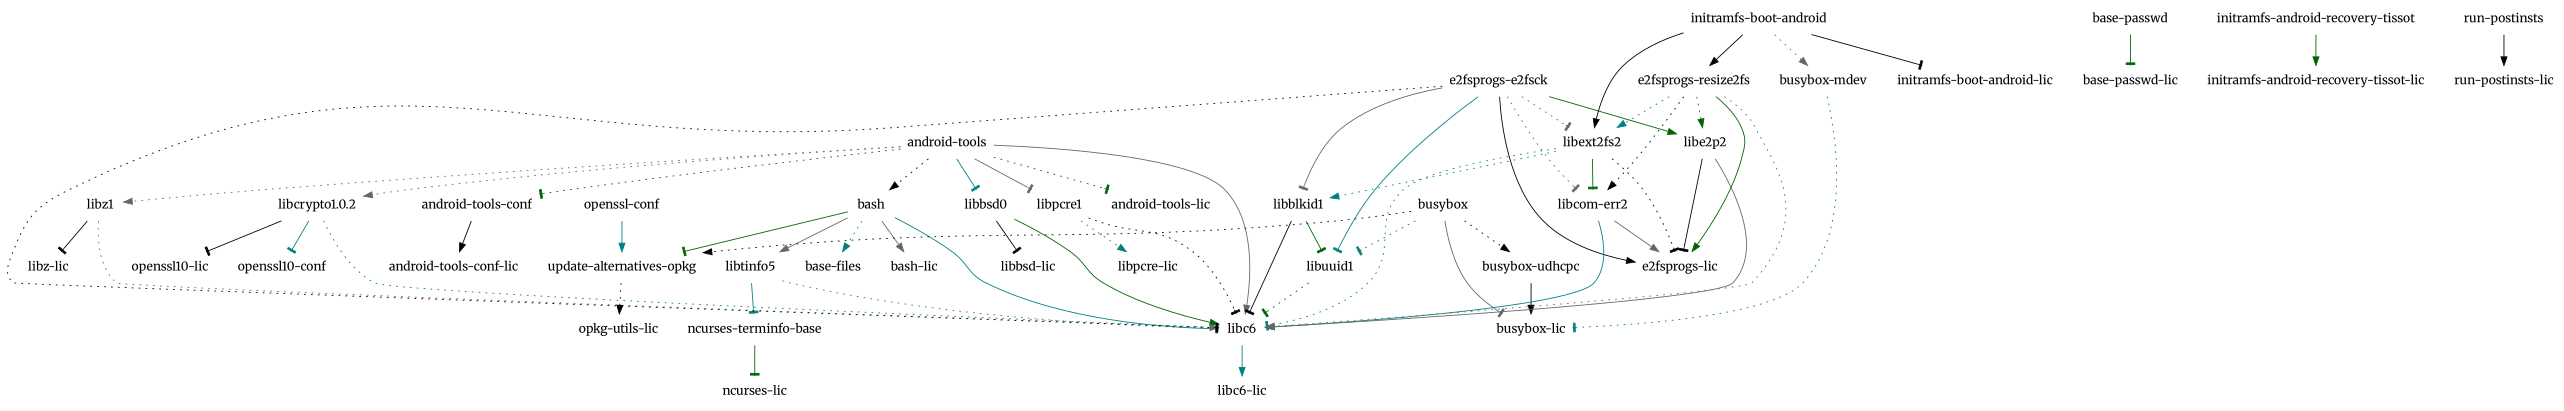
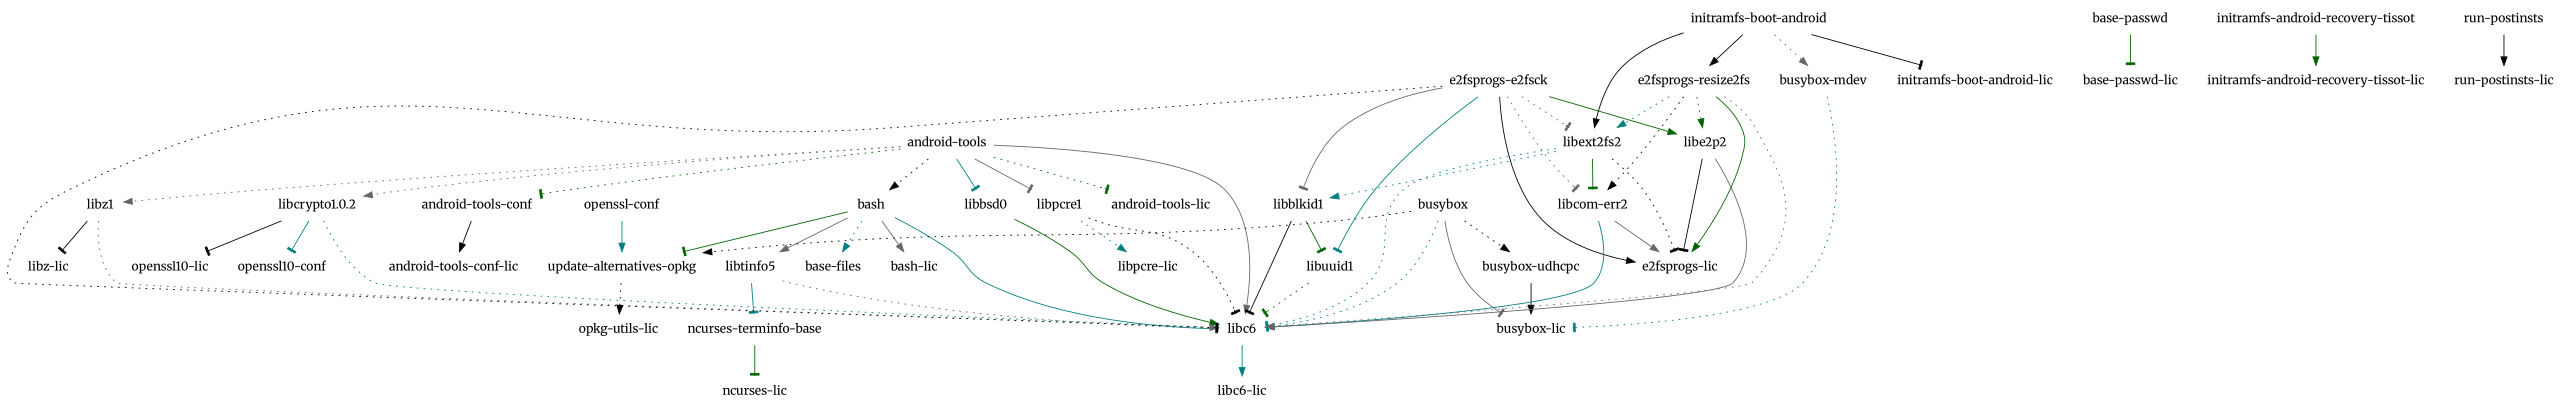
edge "busybox" -> "libuuid1": now "busybox" -> "libc6"
node "libbsd-lic": removed
